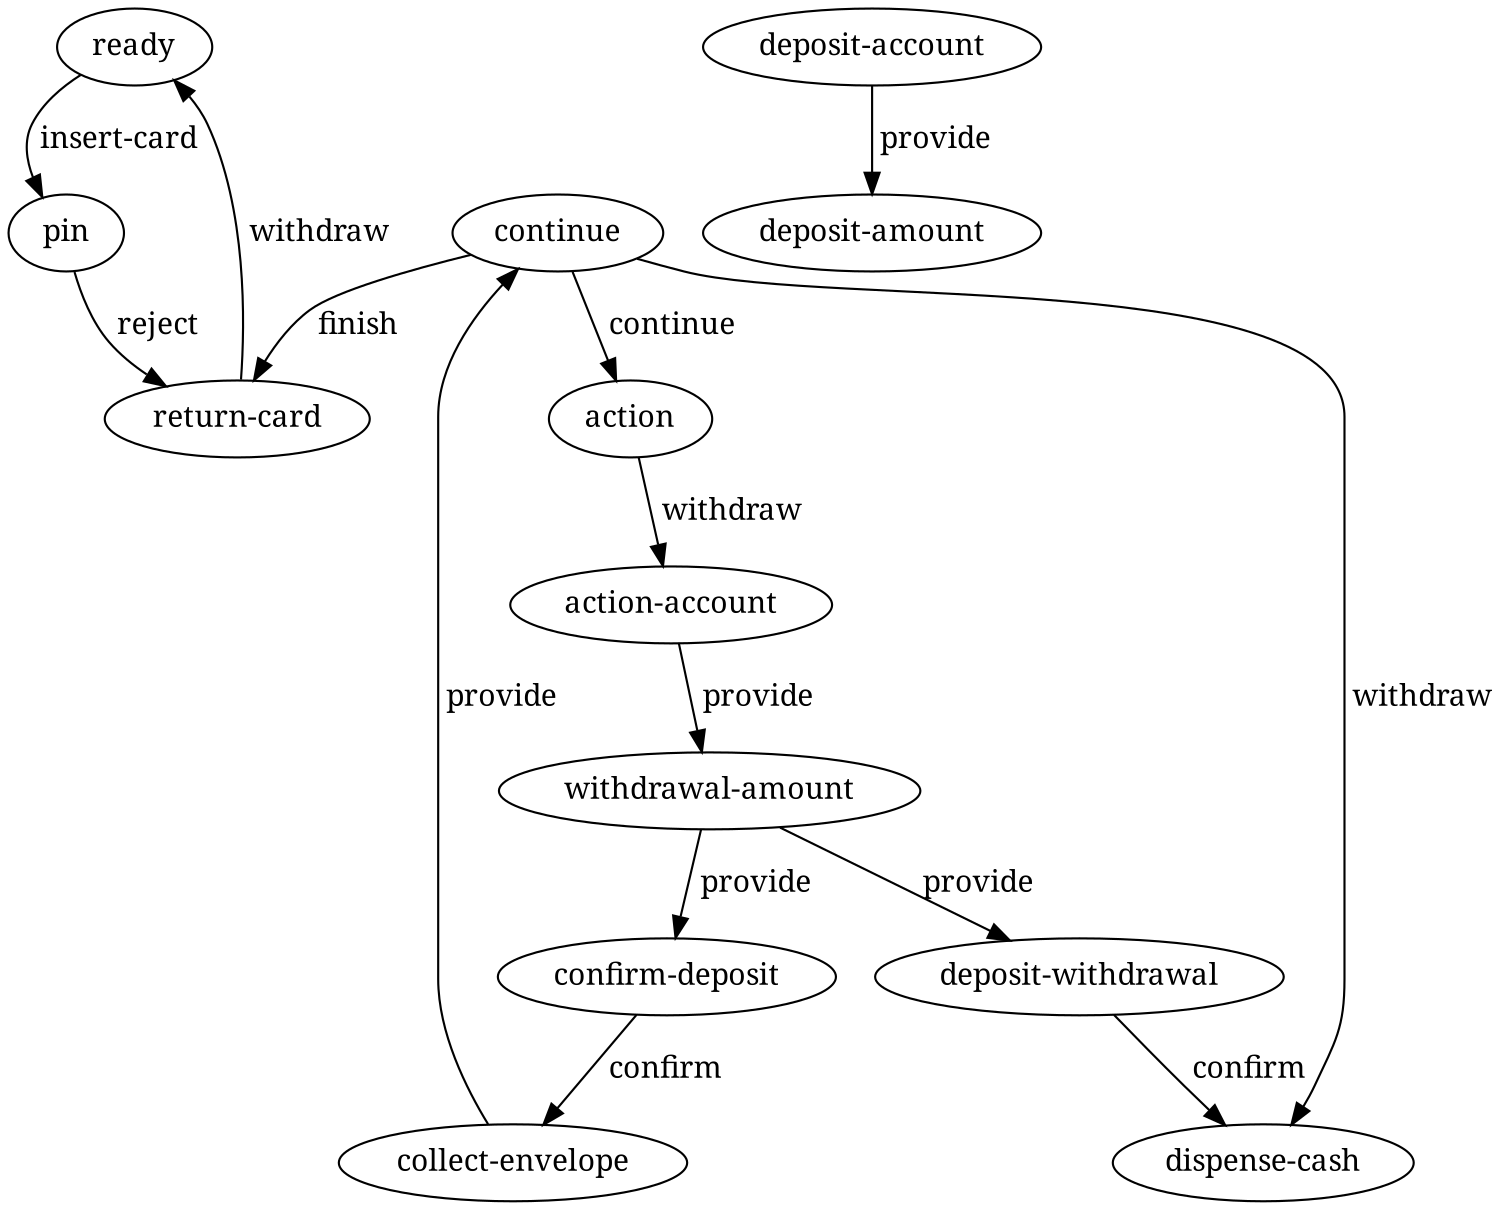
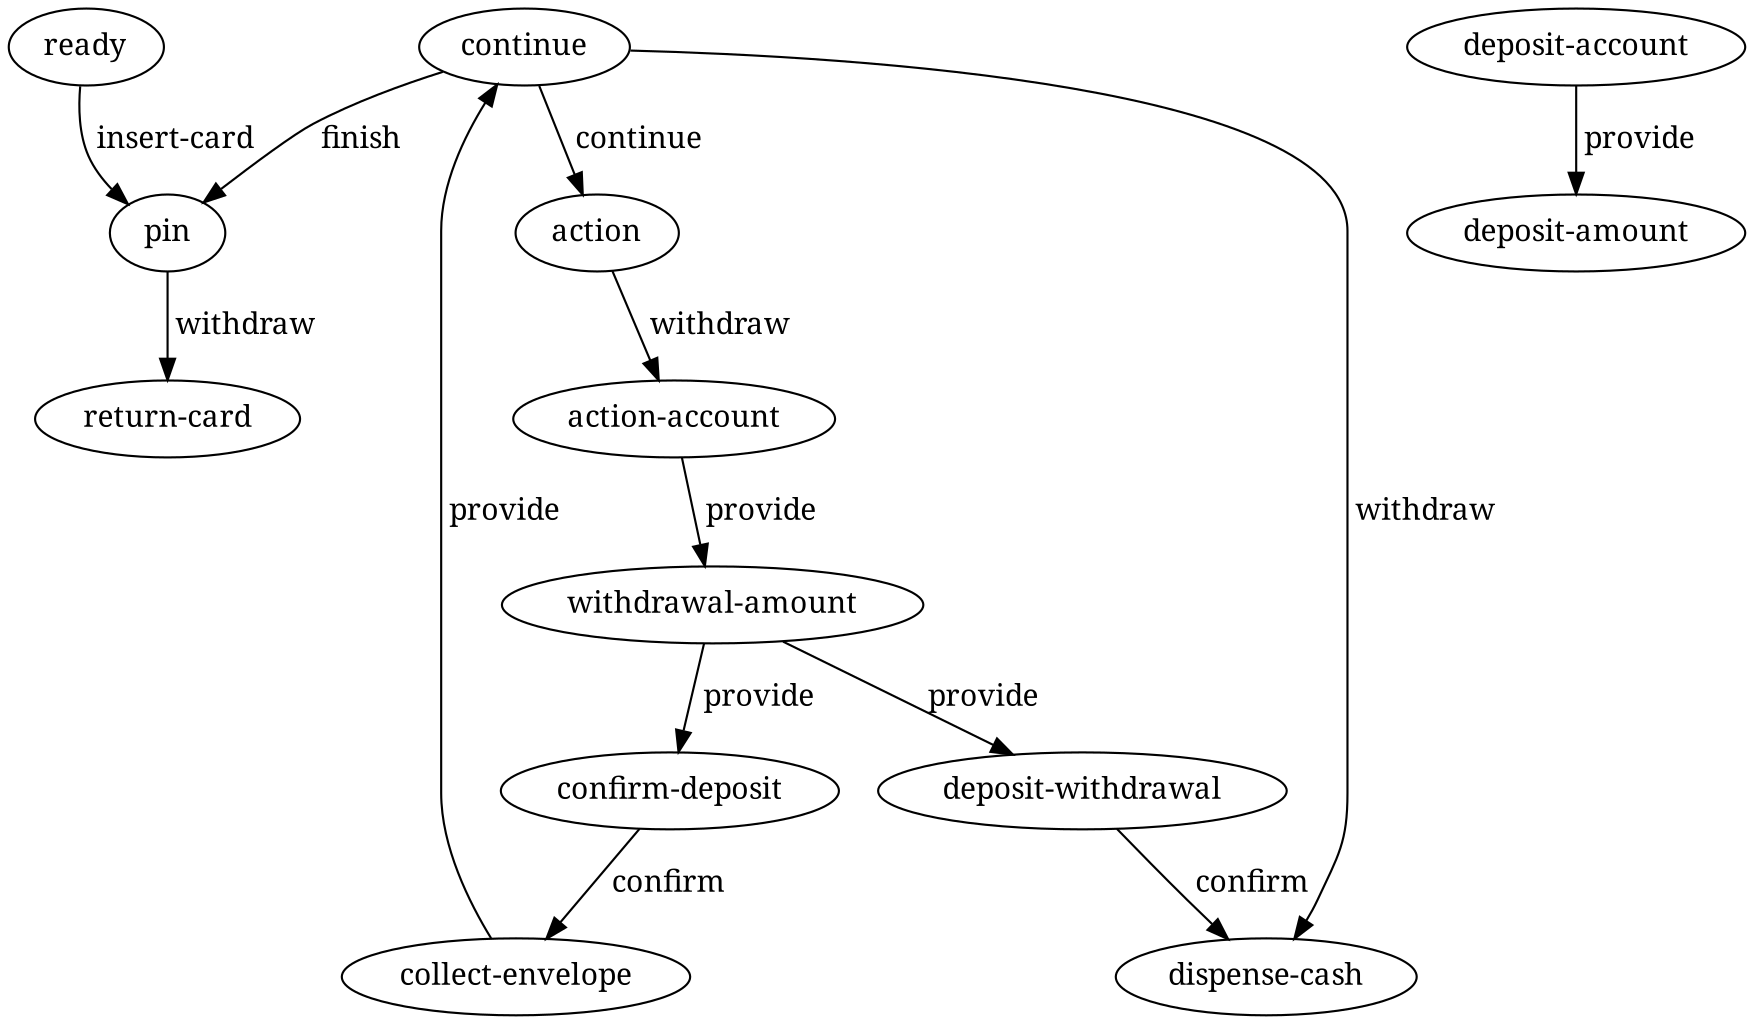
edge "return-card" -> "ready": removed, label "withdraw"
edge "continue" -> "return-card": now "continue" -> "pin"
edge "pin" -> "return-card": label " reject " -> " withdraw "
